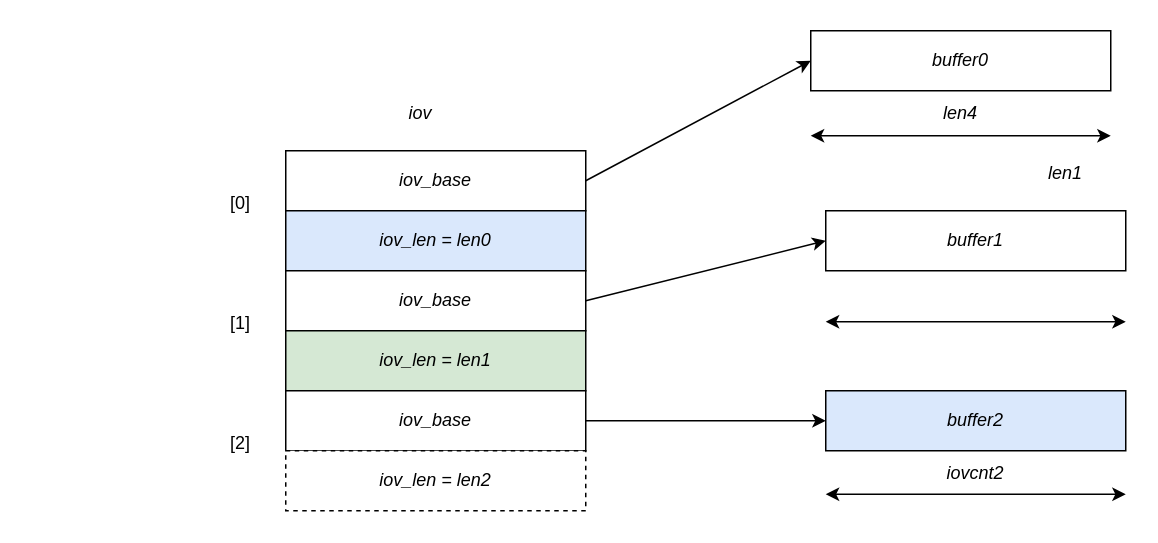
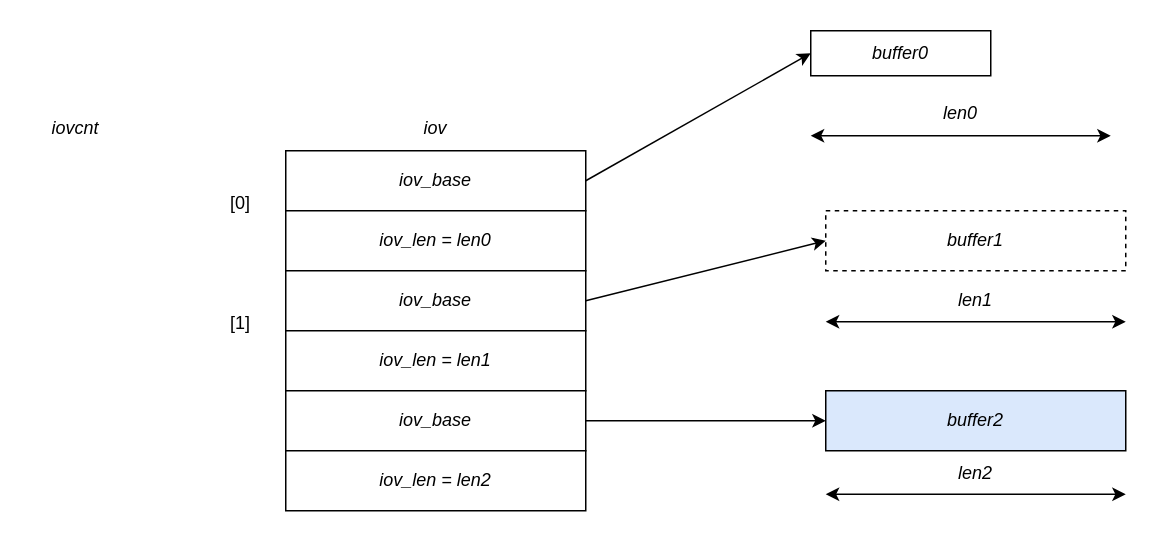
node "buffer0": size 300x60 -> 180x45
node "iov": moved (421, 113) -> (436, 128)
node "len4": label "len4" -> "len0"
node "iovcnt": added
node "len1": moved (1066, 173) -> (976, 301)
node "iov_len = len0": fillcolor #dae8fc -> #ffffff
node "buffer1": style solid -> dashed
node "iov_len = len1": fillcolor #d5e8d4 -> #ffffff
node "[2]": removed
node "iovcnt2": label "iovcnt2" -> "len2"
node "iov_len = len2": style dashed -> solid
